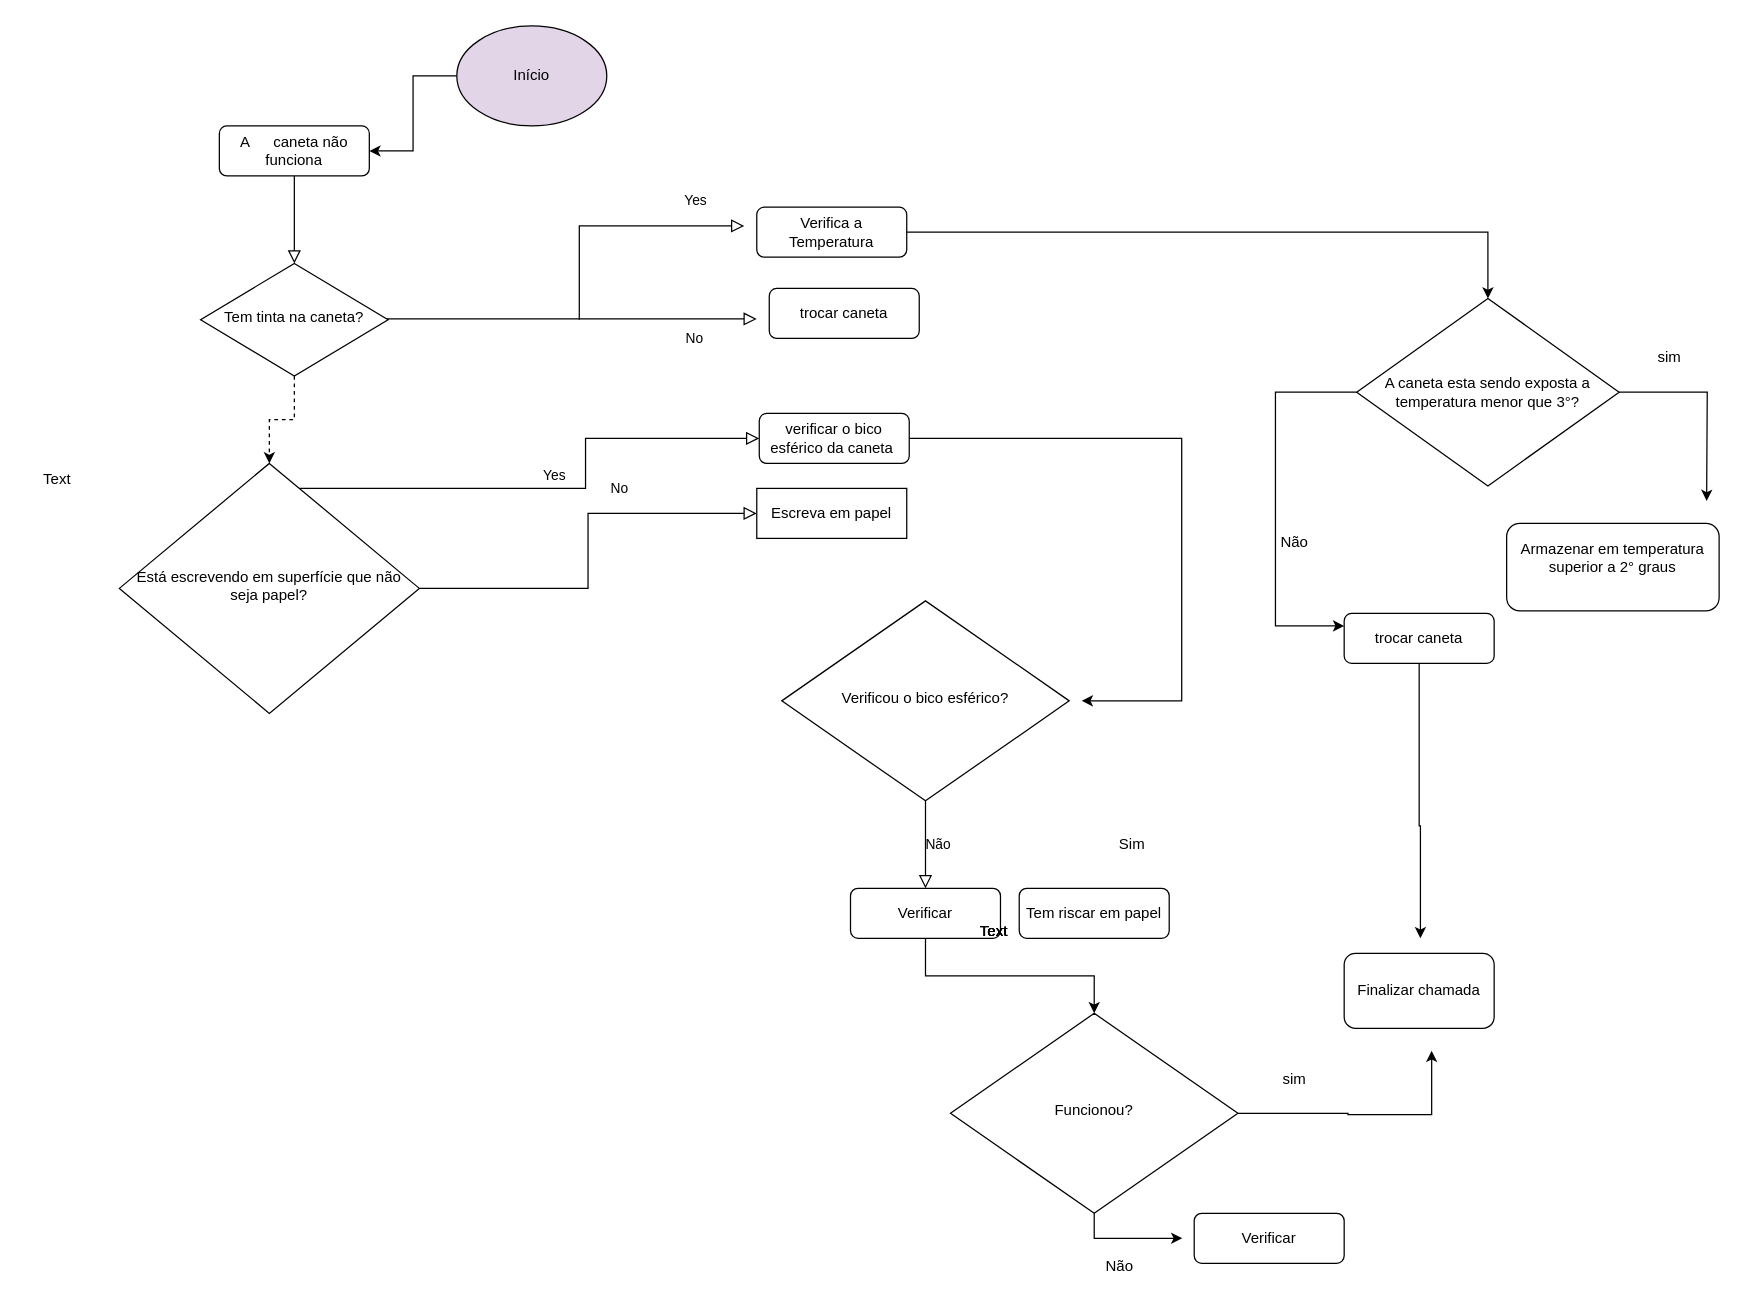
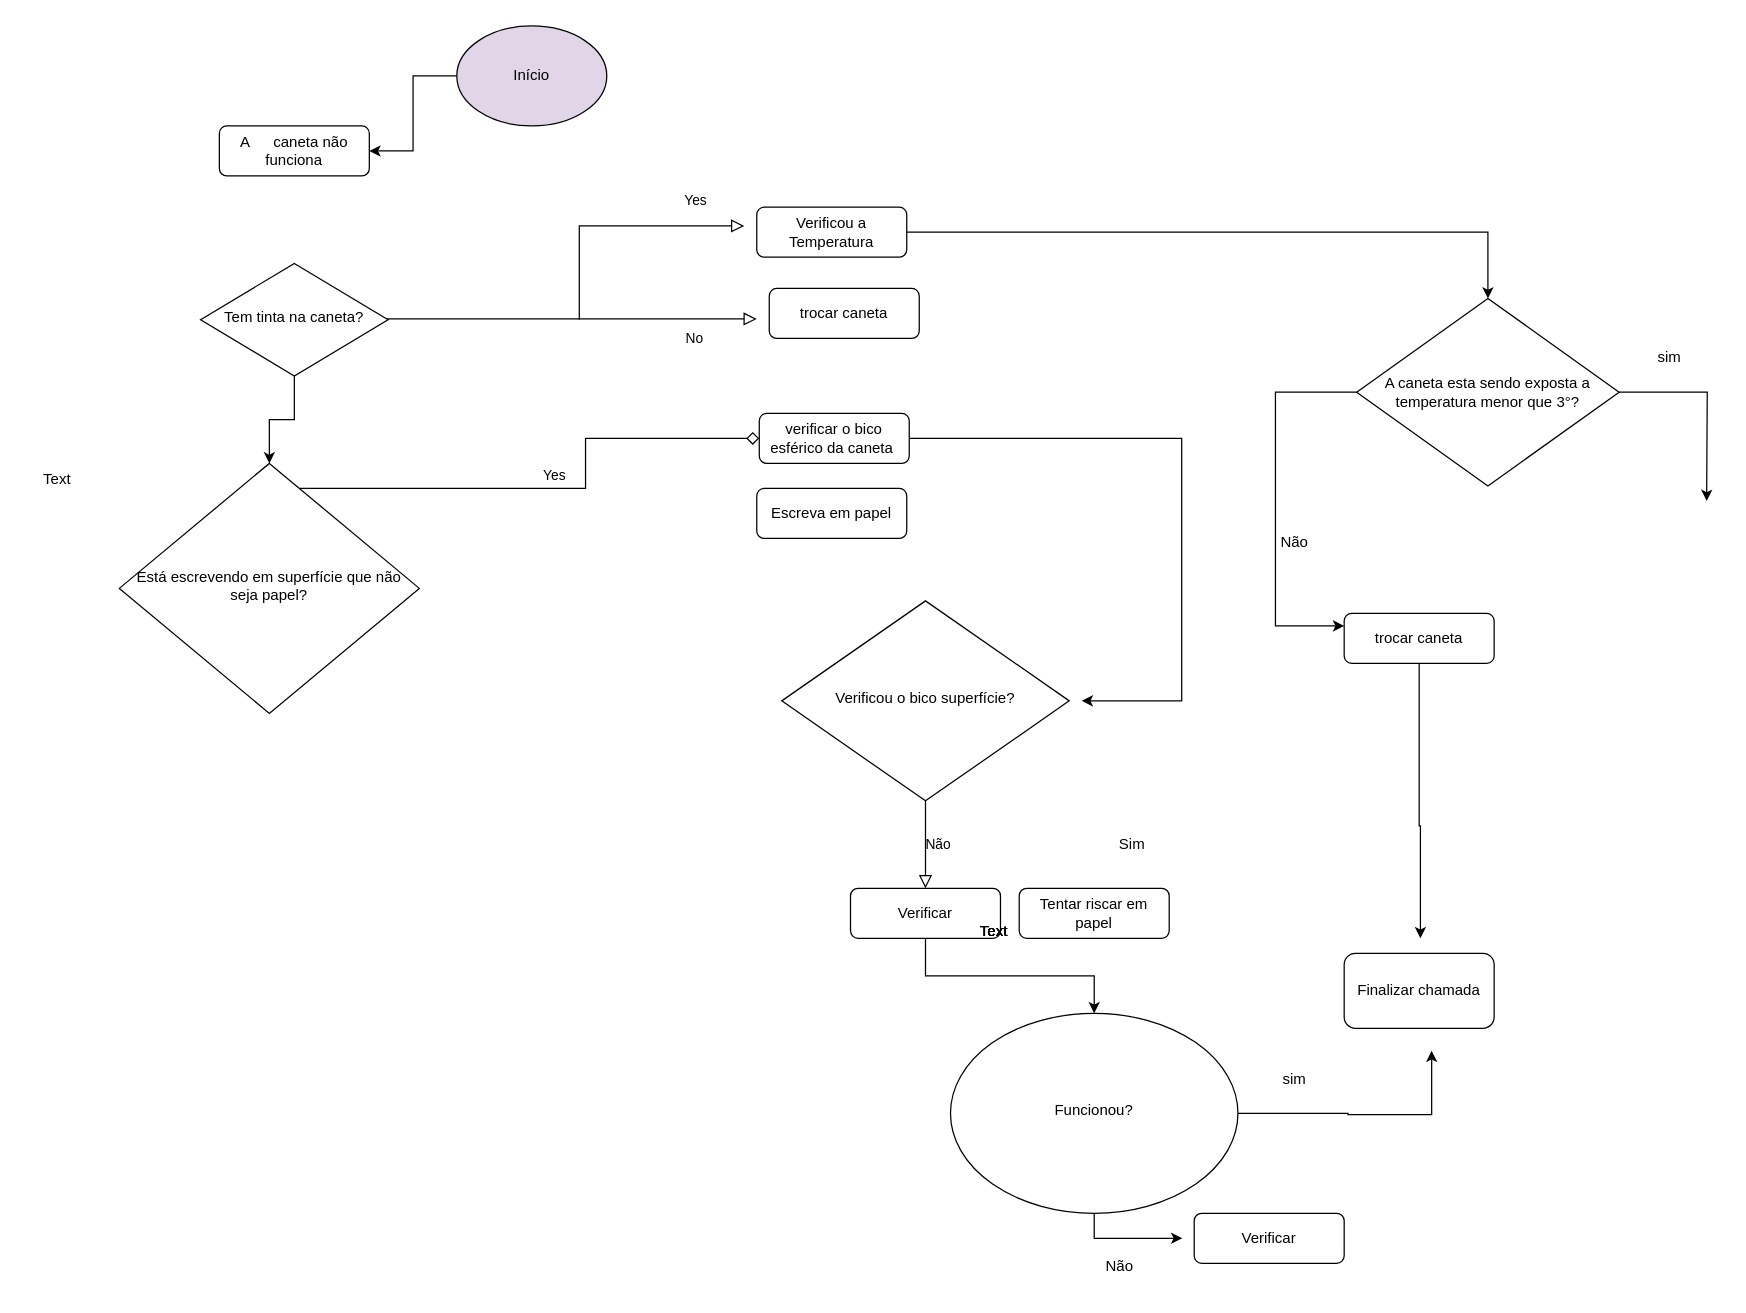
edge "A caneta não funciona" -> "Tem tinta na caneta?": removed
node "Verifica a Temperatura": label "Verifica a Temperatura" -> "Verificou a Temperatura"
edge "Tem tinta na caneta?" -> "Está escrevendo em superfície que não seja papel?": style dashed -> solid
edge "Está escrevendo em superfície que não seja papel?" -> "verificar o bico esférico da caneta": arrowhead block -> diamond
node "Escreva em papel": shape rectangle -> rounded rectangle
edge "Está escrevendo em superfície que não seja papel?" -> "Escreva em papel": removed, label "No"
node "Armazenar em temperatura superior a 2° graus": removed
node "Verificou o bico esférico?": label "Verificou o bico esférico?" -> "Verificou o bico superfície?"
node "Tem riscar em papel": label "Tem riscar em papel" -> "Tentar riscar em papel"
node "Funcionou?": shape diamond -> ellipse
